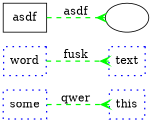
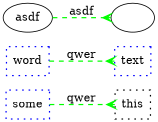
node "asdf": shape box -> ellipse
edge "word" -> "text": label "fusk" -> "qwer"
node "this": color blue -> black
